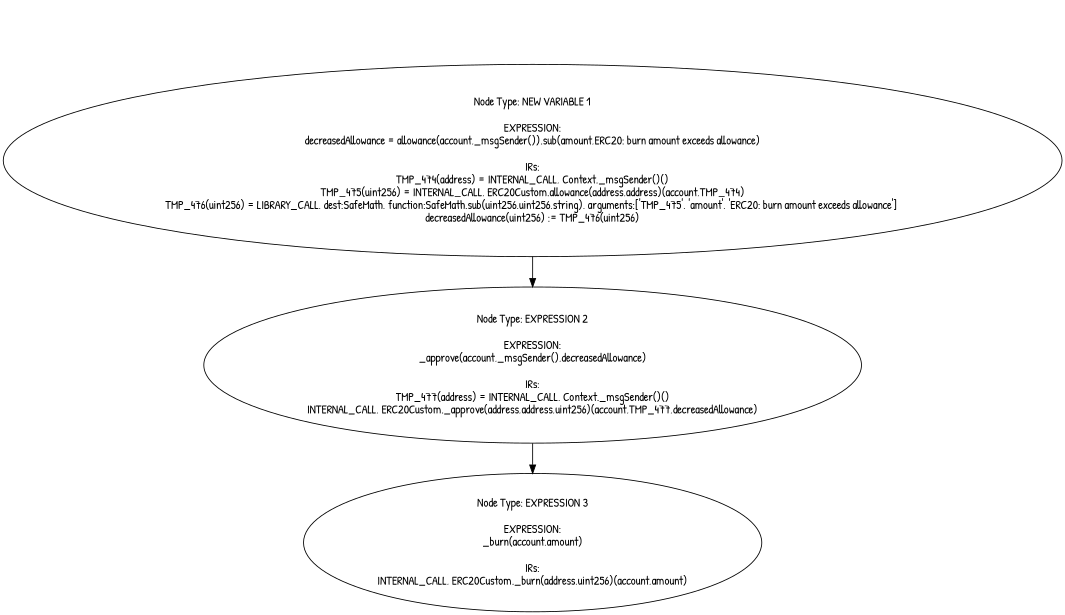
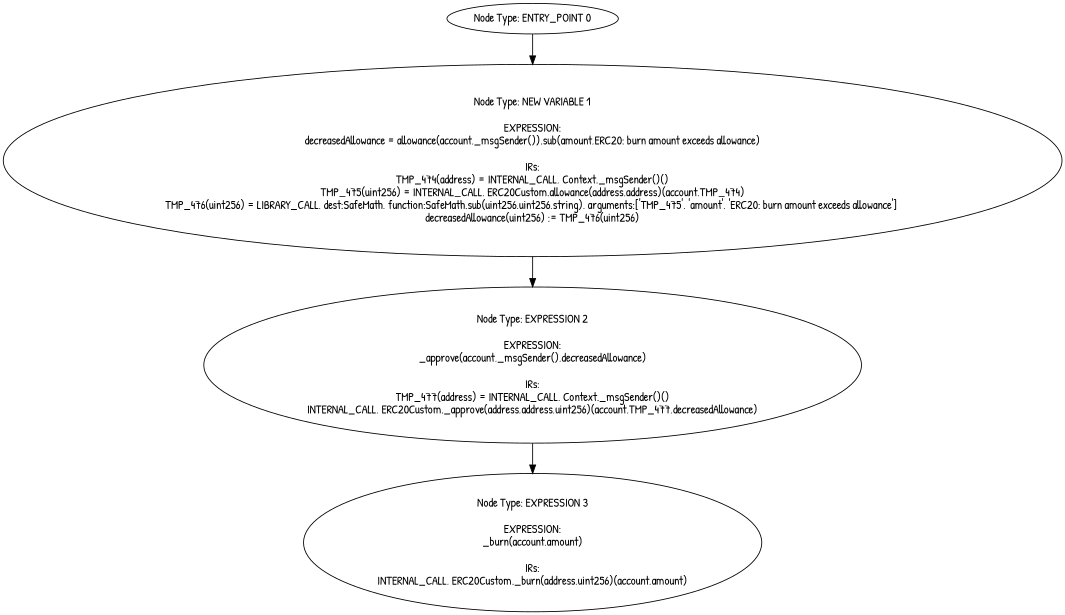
node "Node Type: ENTRY_POINT 0": added
